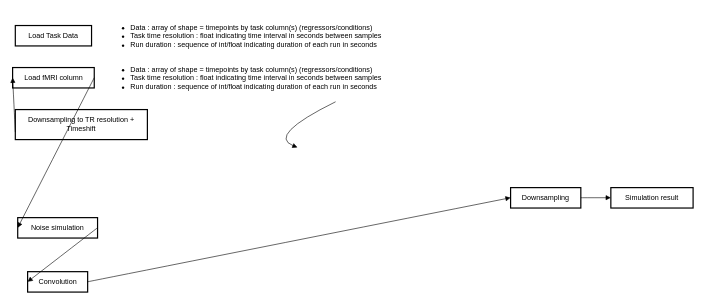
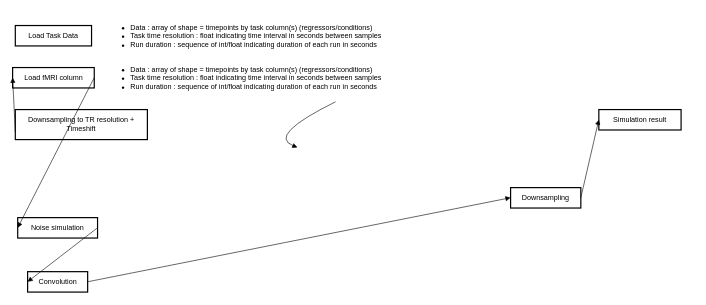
node "Simulation result": moved (652, 198) -> (640, 120)
